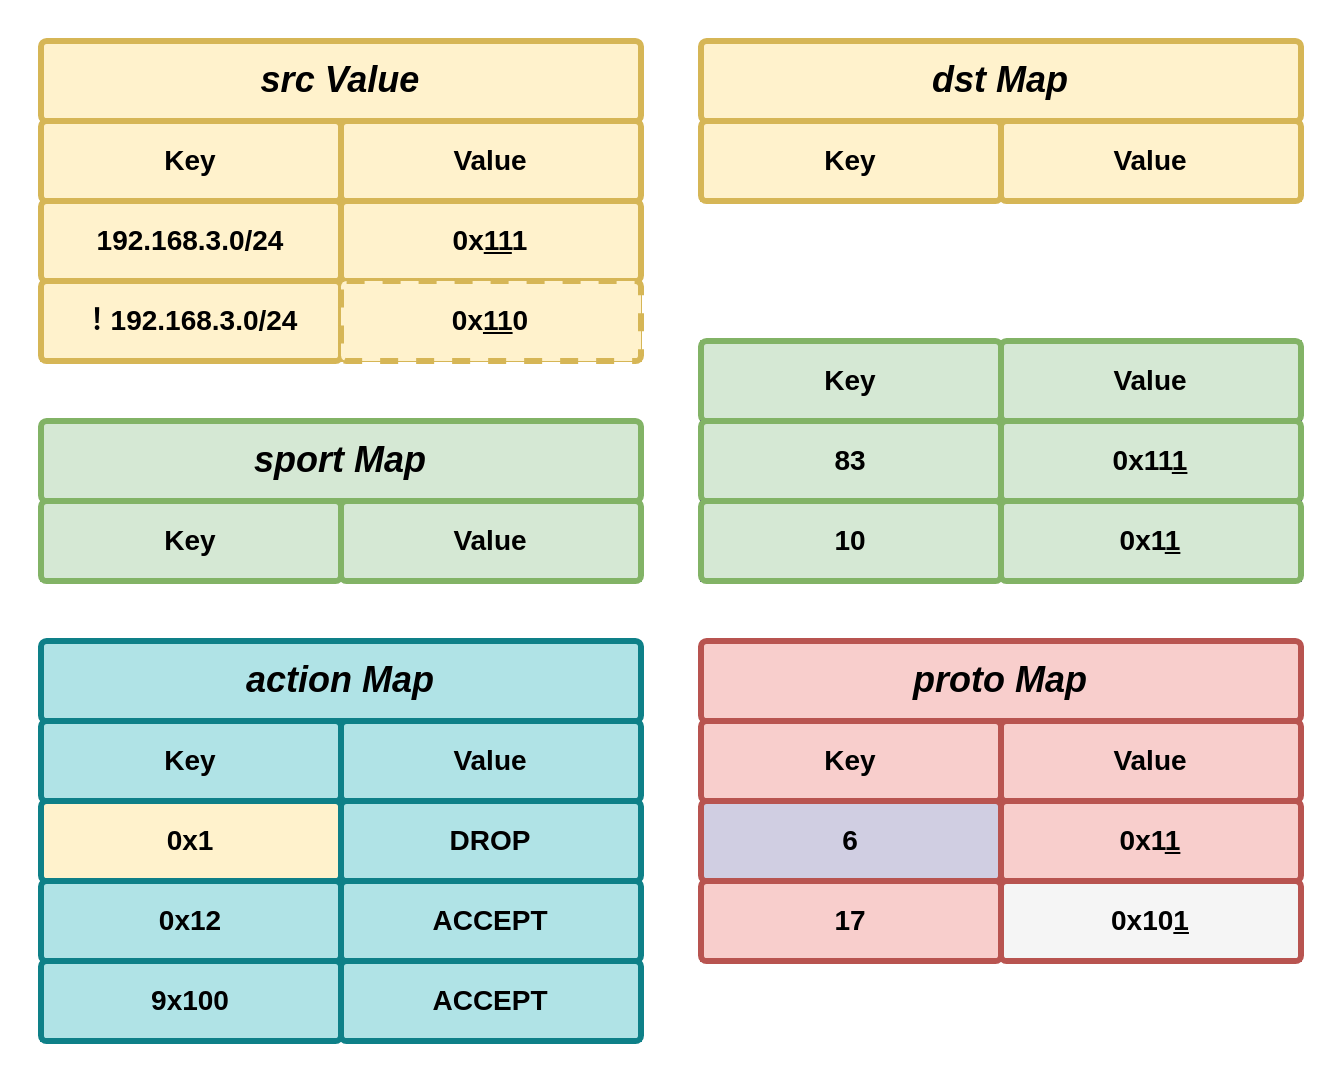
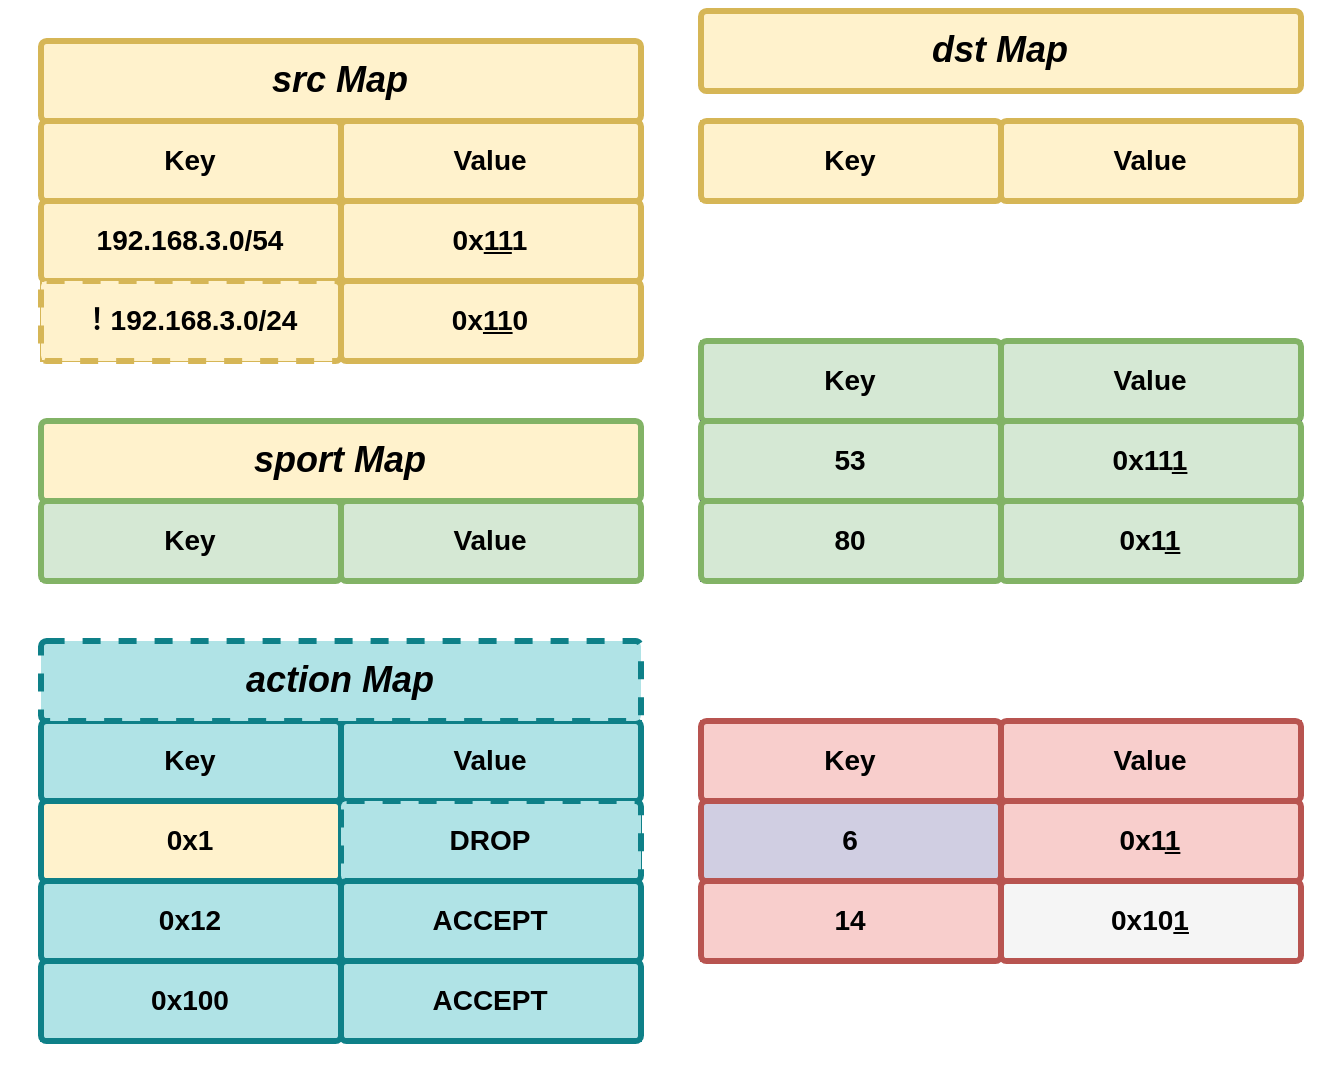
node "src Value": label "src Value" -> "src Map"
node "dst Map": moved (1001, 81) -> (1001, 51)
node "192.168.3.0/24": label "192.168.3.0/24" -> "192.168.3.0/54"
node "！192.168.3.0/24": style solid -> dashed
node "0x110": style dashed -> solid
node "sport Map": fillcolor #d5e8d4 -> #fff2cc
node "83": label "83" -> "53"
node "10": label "10" -> "80"
node "action Map": style solid -> dashed
node "proto Map": removed
node "DROP": style solid -> dashed
node "17": label "17" -> "14"
node "9x100": label "9x100" -> "0x100"
